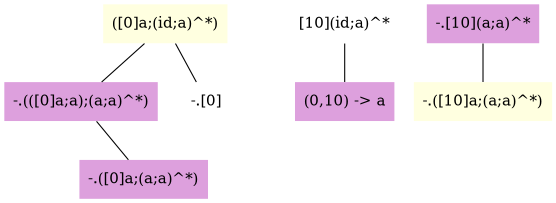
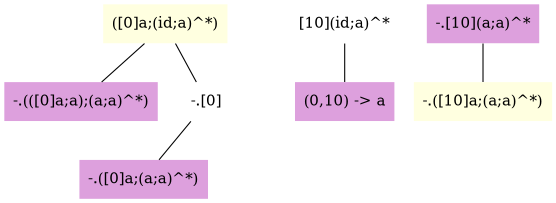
edge "-.(([0]a;a);(a;a)^*)" -- "-.([0]a;(a;a)^*)": now "-.[0]" -- "-.([0]a;(a;a)^*)"
